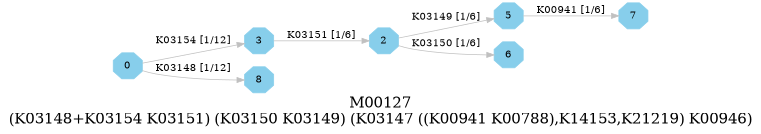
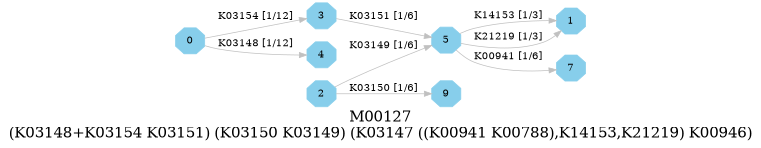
node "1": added
edge "3" -> "2": now "3" -> "5"
node "6": label "6" -> "9"
node "8": label "8" -> "4"
